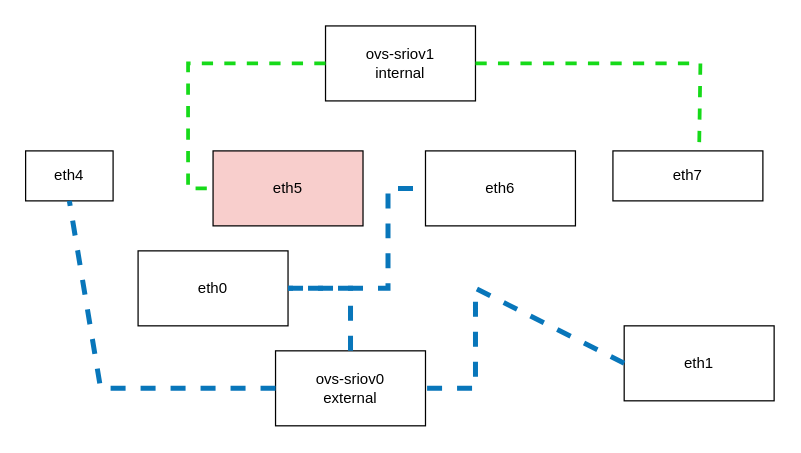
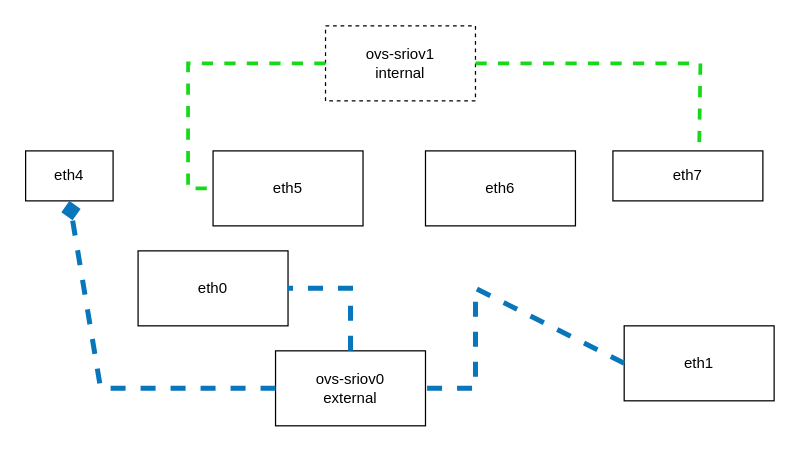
node "ovs-sriov1 internal": style solid -> dashed
node "eth5": fillcolor #f8cecc -> #ffffff
edge "eth4" -- "ovs-sriov0 external": arrowhead none -> diamond
edge "eth6" -- "eth0": removed
